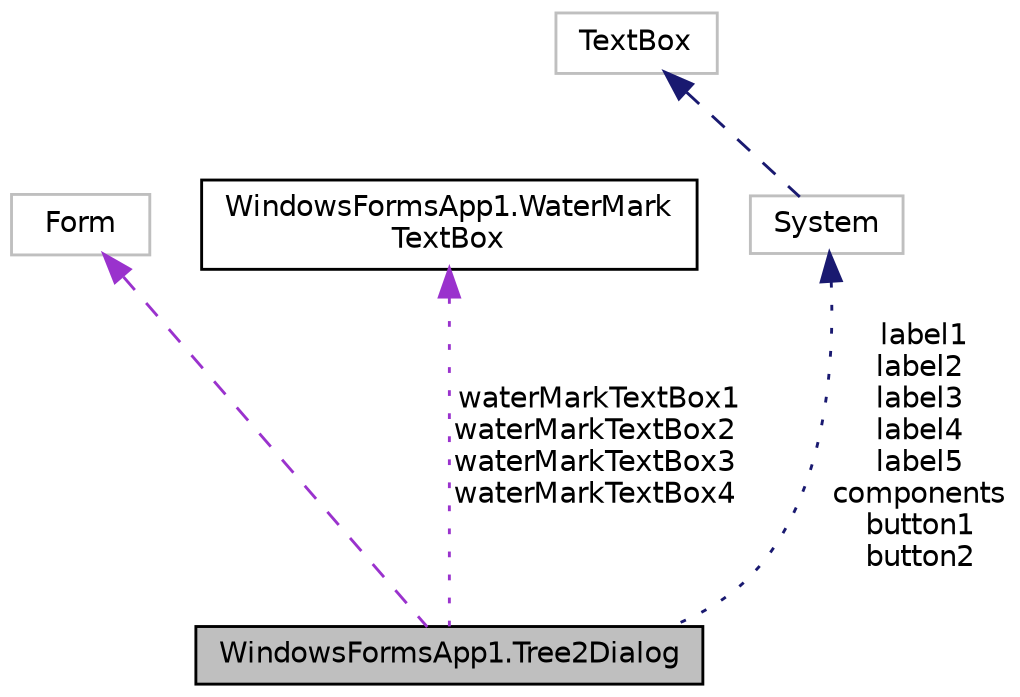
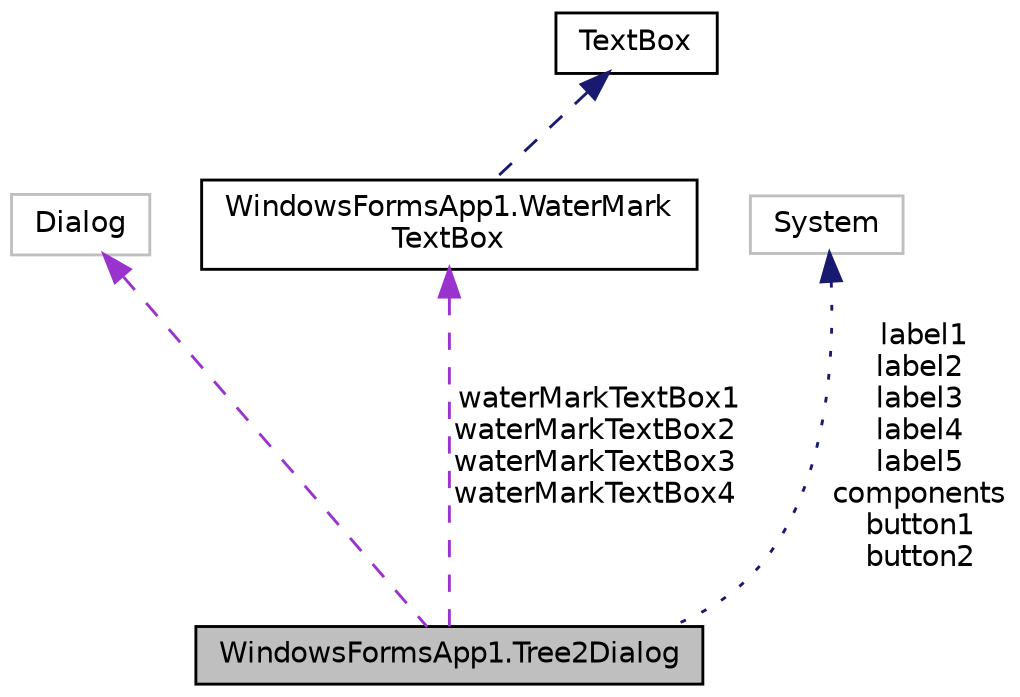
node "TextBox": color grey75 -> black
edge "System" -> "TextBox": now "WindowsFormsApp1.WaterMark TextBox" -> "TextBox"
node "Form": label "Form" -> "Dialog"
edge "WindowsFormsApp1.Tree2Dialog" -> "WindowsFormsApp1.WaterMark TextBox": style dotted -> dashed
